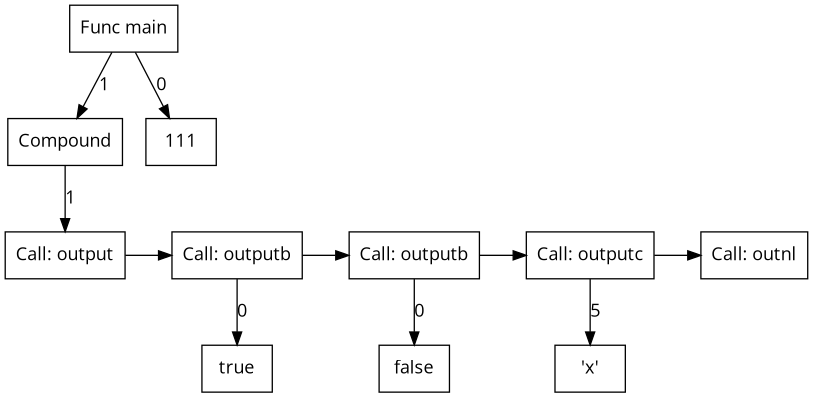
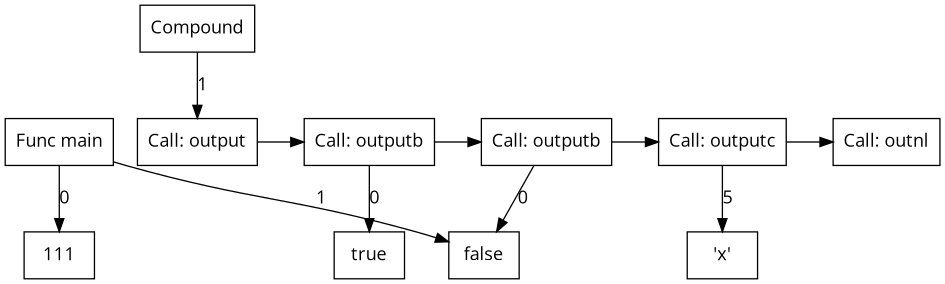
edge "Func main" -> "Compound": now "Func main" -> "false"
